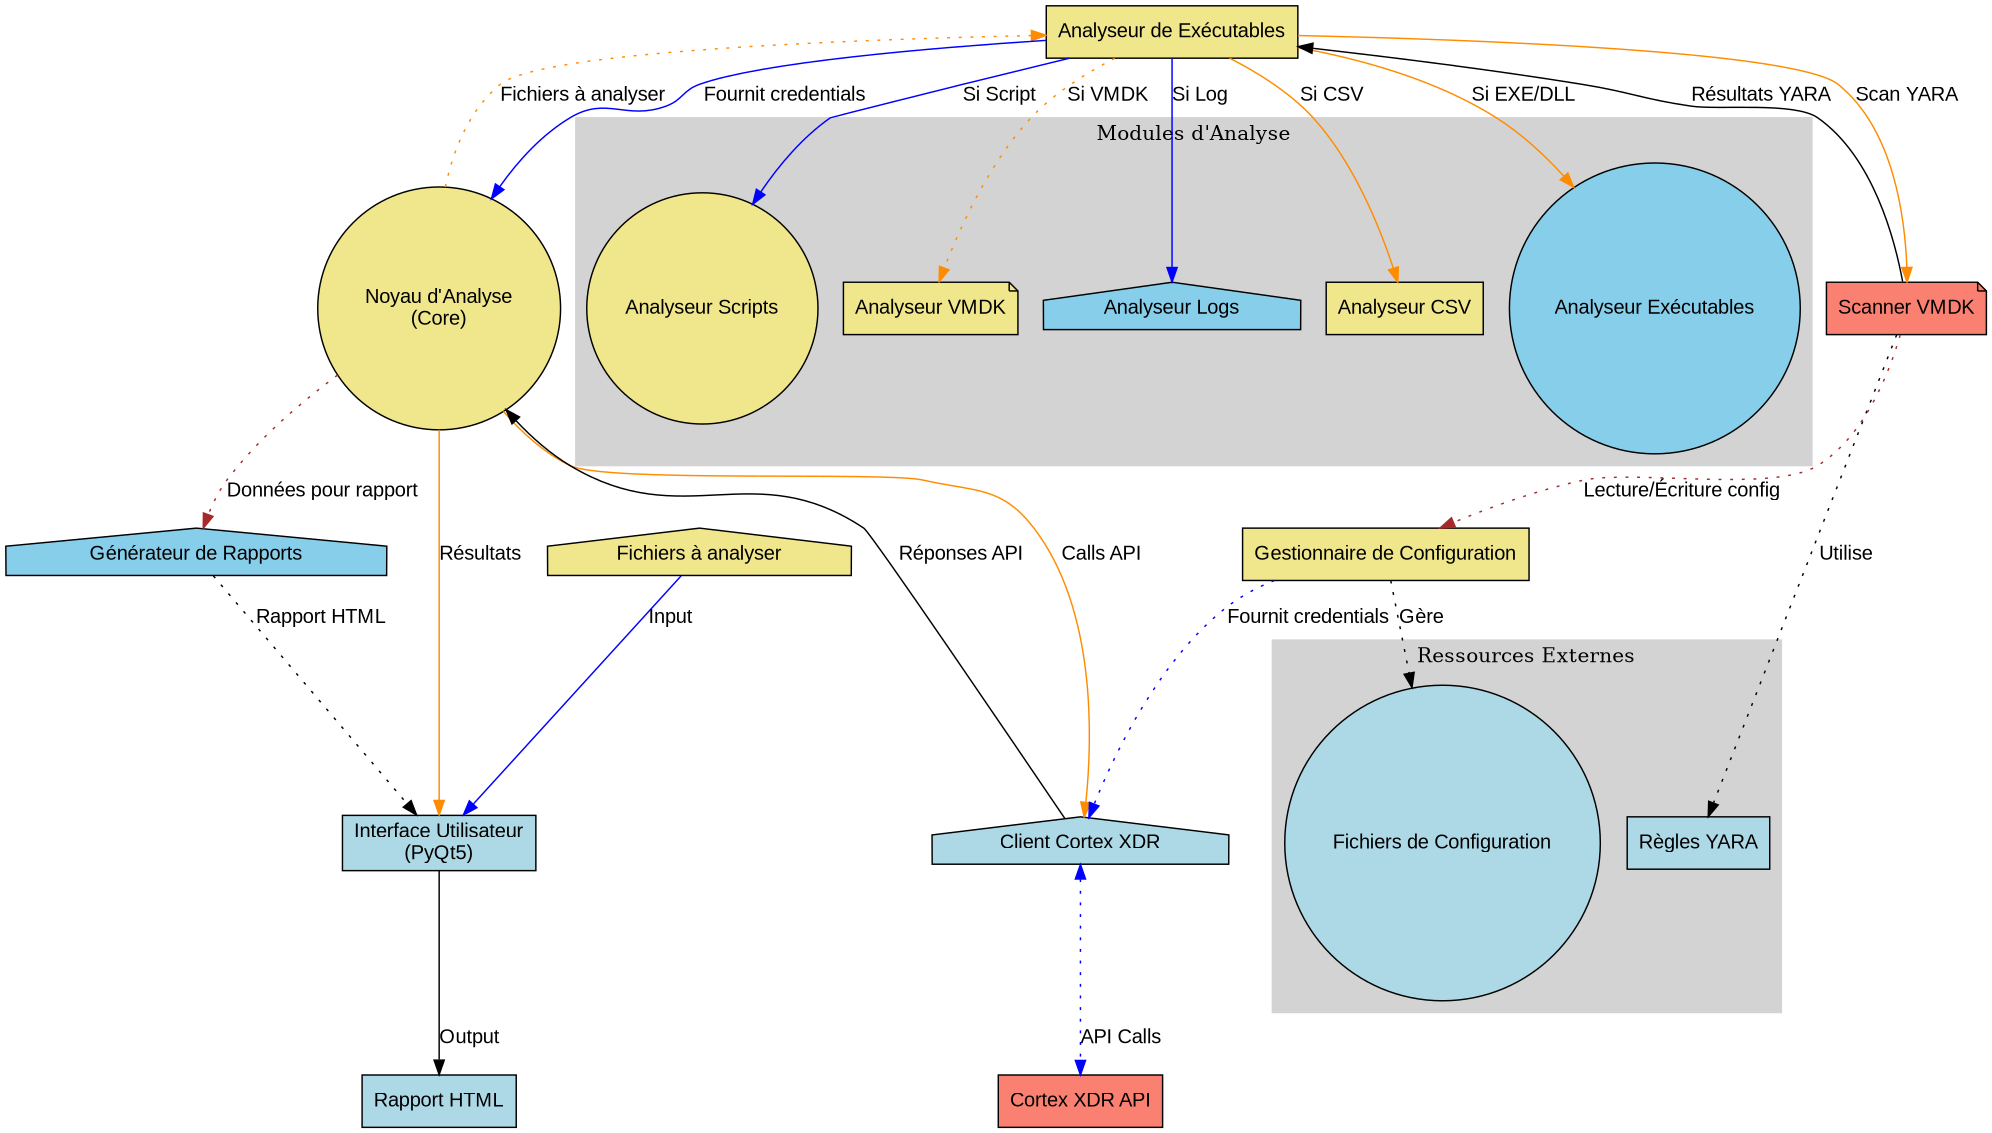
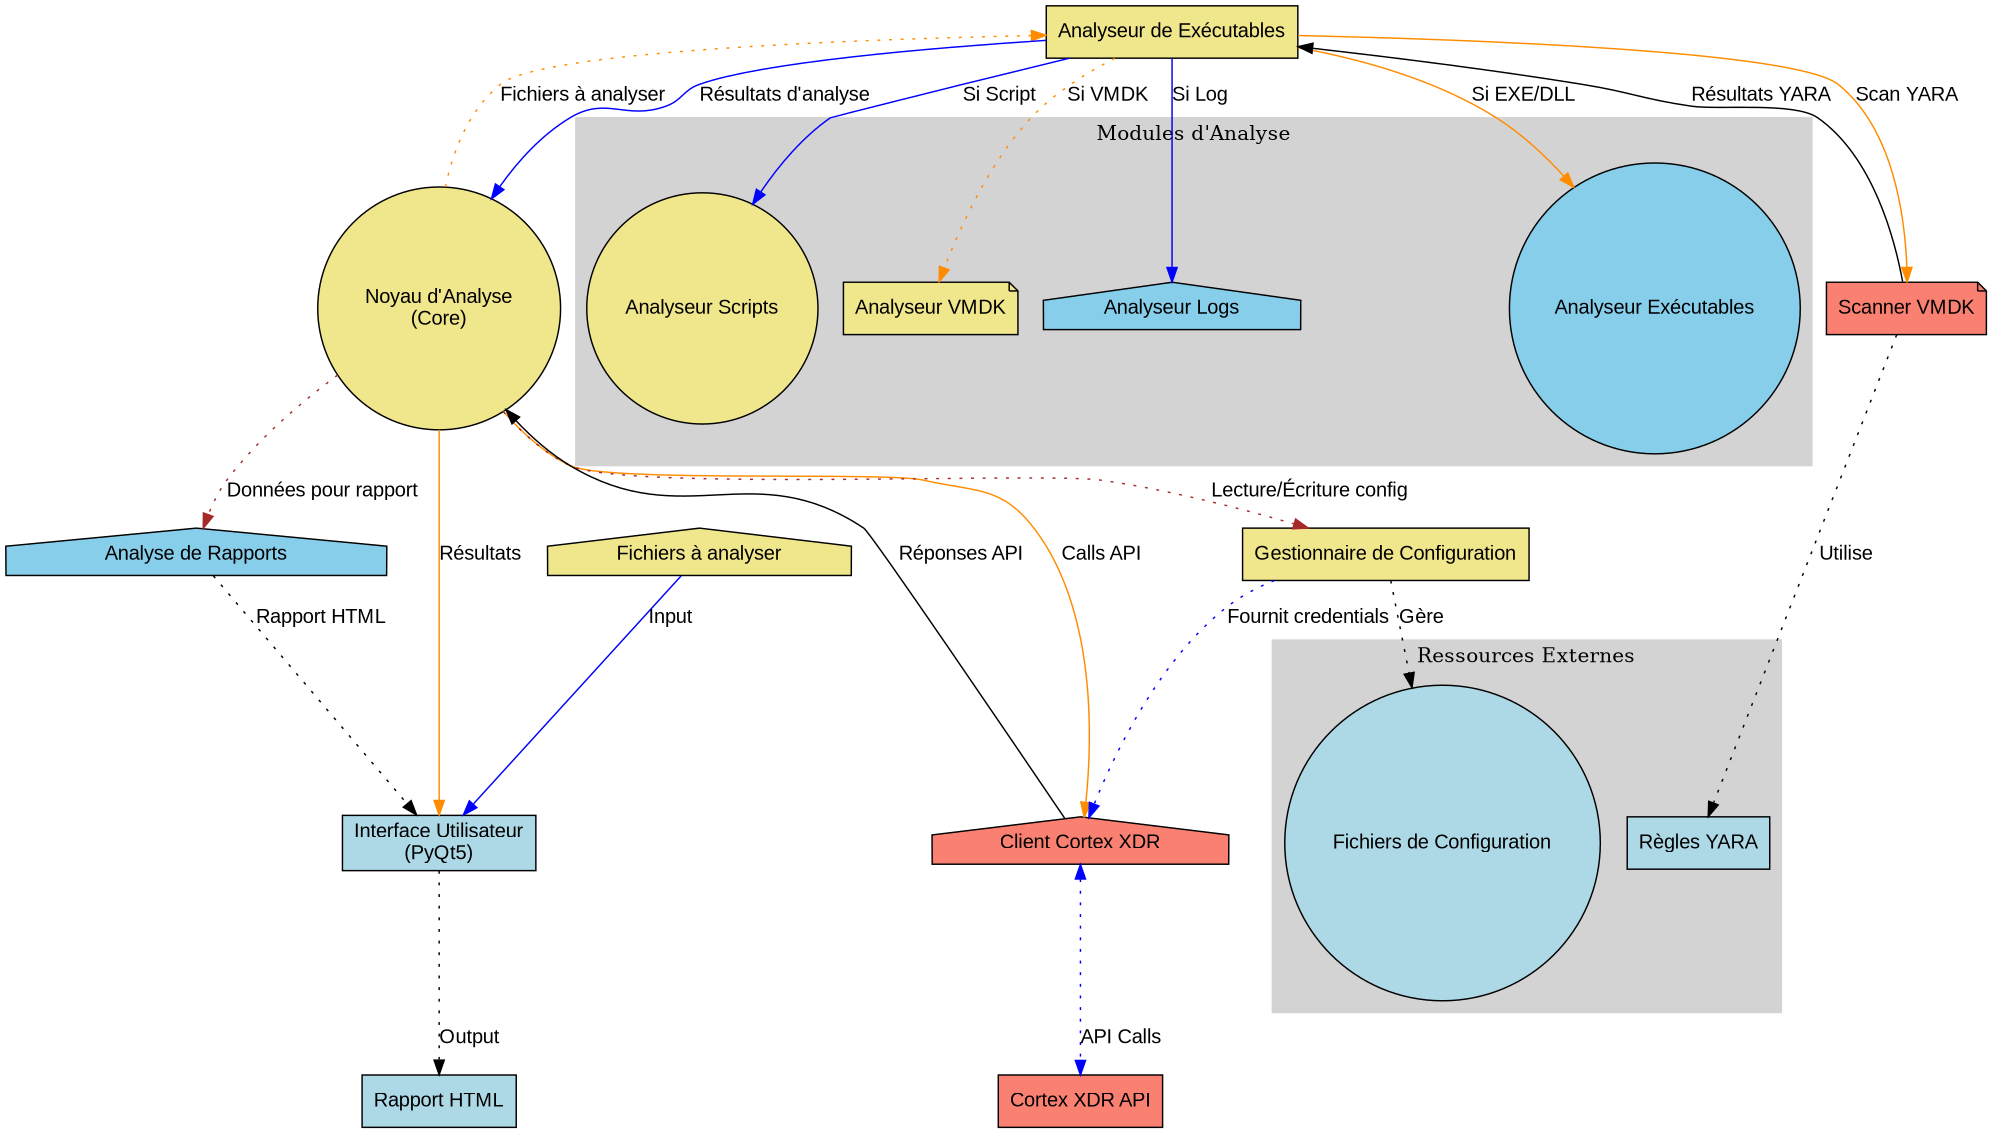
edge "Analyseur de Exécutables" -> "Noyau d'Analyse (Core)": label "Fournit credentials" -> "Résultats d'analyse"
node "Analyseur CSV": removed
edge "Scanner VMDK" -> "Gestionnaire de Configuration": now "Noyau d'Analyse (Core)" -> "Gestionnaire de Configuration"
node "Générateur de Rapports": label "Générateur de Rapports" -> "Analyse de Rapports"
node "Client Cortex XDR": fillcolor lightblue -> salmon
edge "Interface Utilisateur (PyQt5)" -> "Rapport HTML": style solid -> dotted
